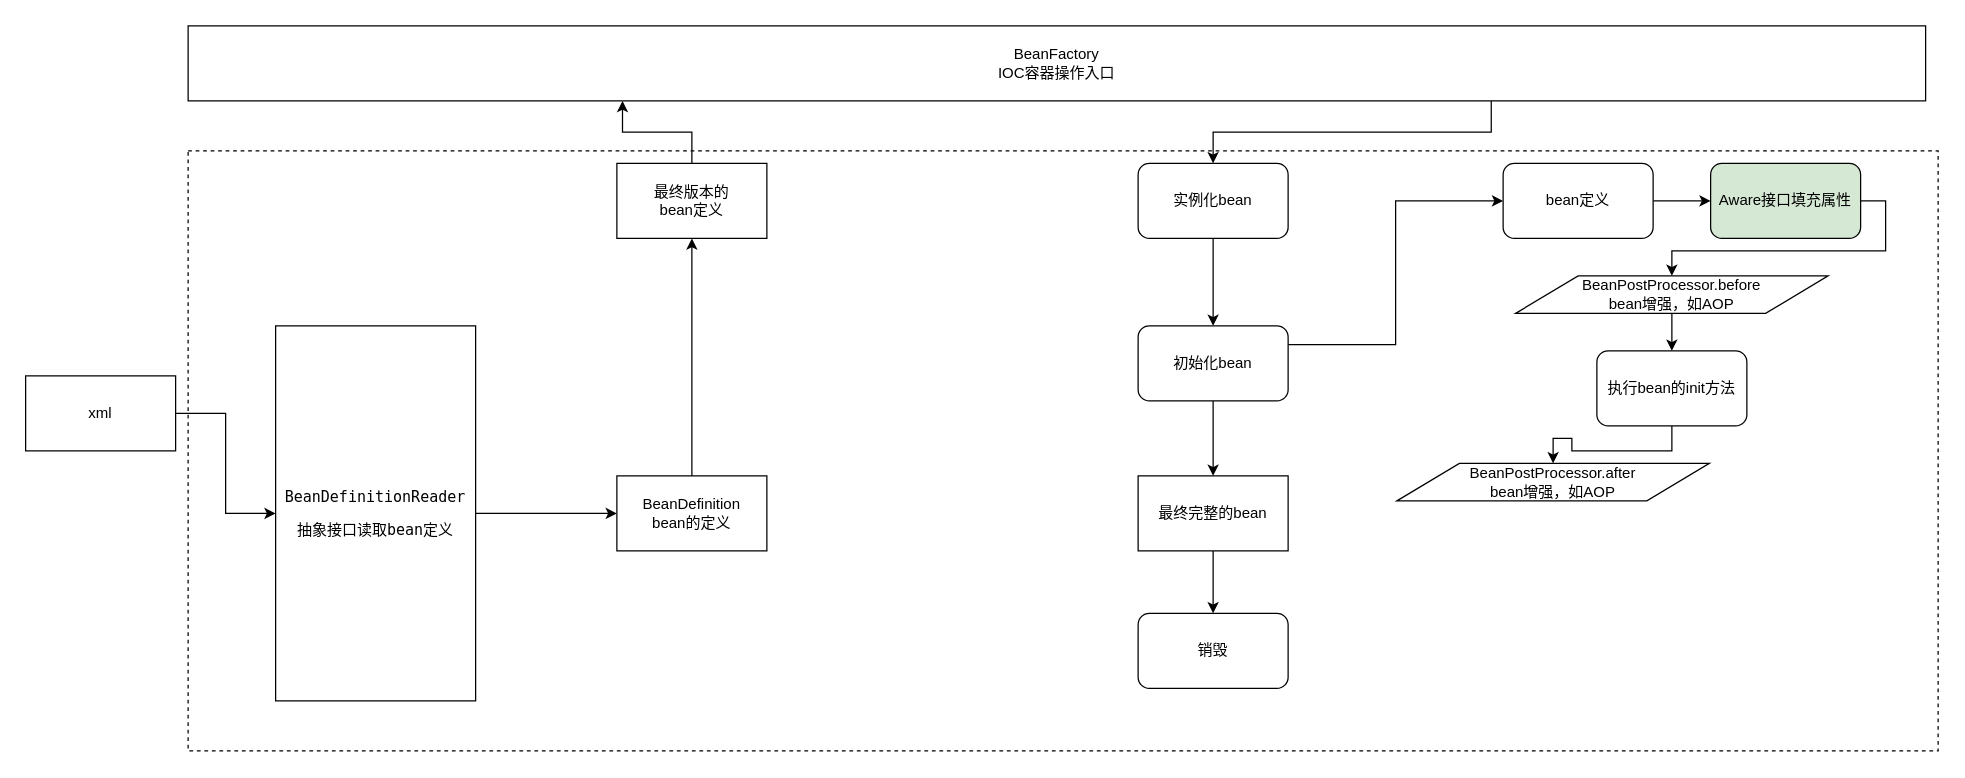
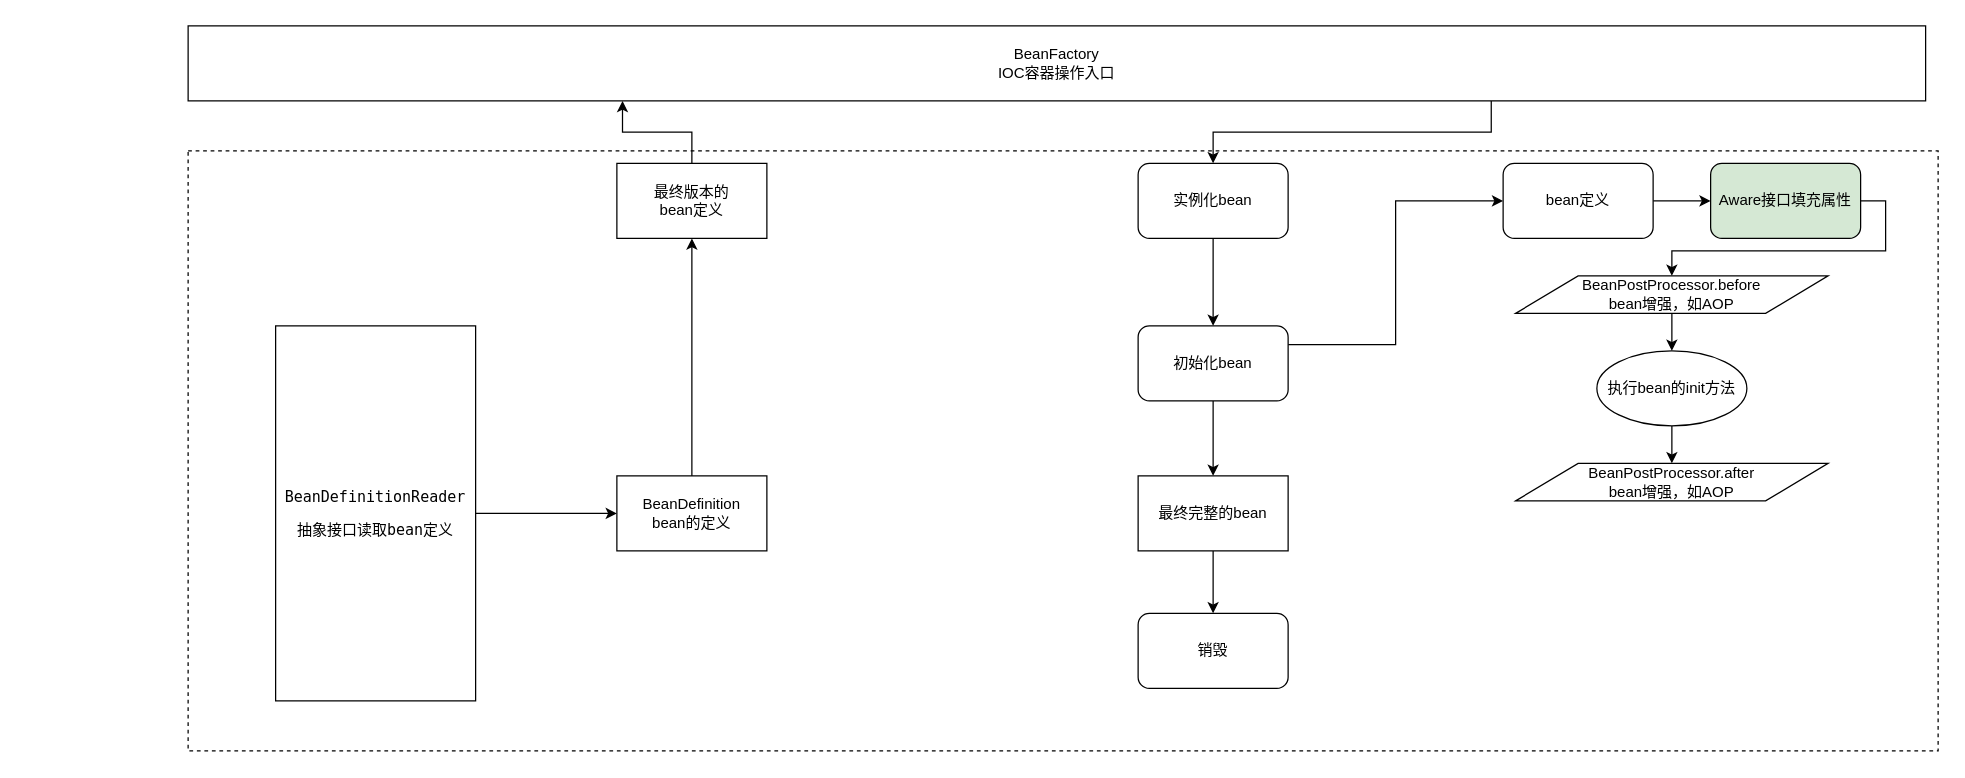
node "执行bean的init方法": shape rounded rectangle -> ellipse
node "xml": removed
edge "xml" -> "BeanDefinitionReader抽象接口读取bean定义": removed
node "BeanPostProcessor.after bean增强，如AOP": moved (1553, 482) -> (1672, 482)
